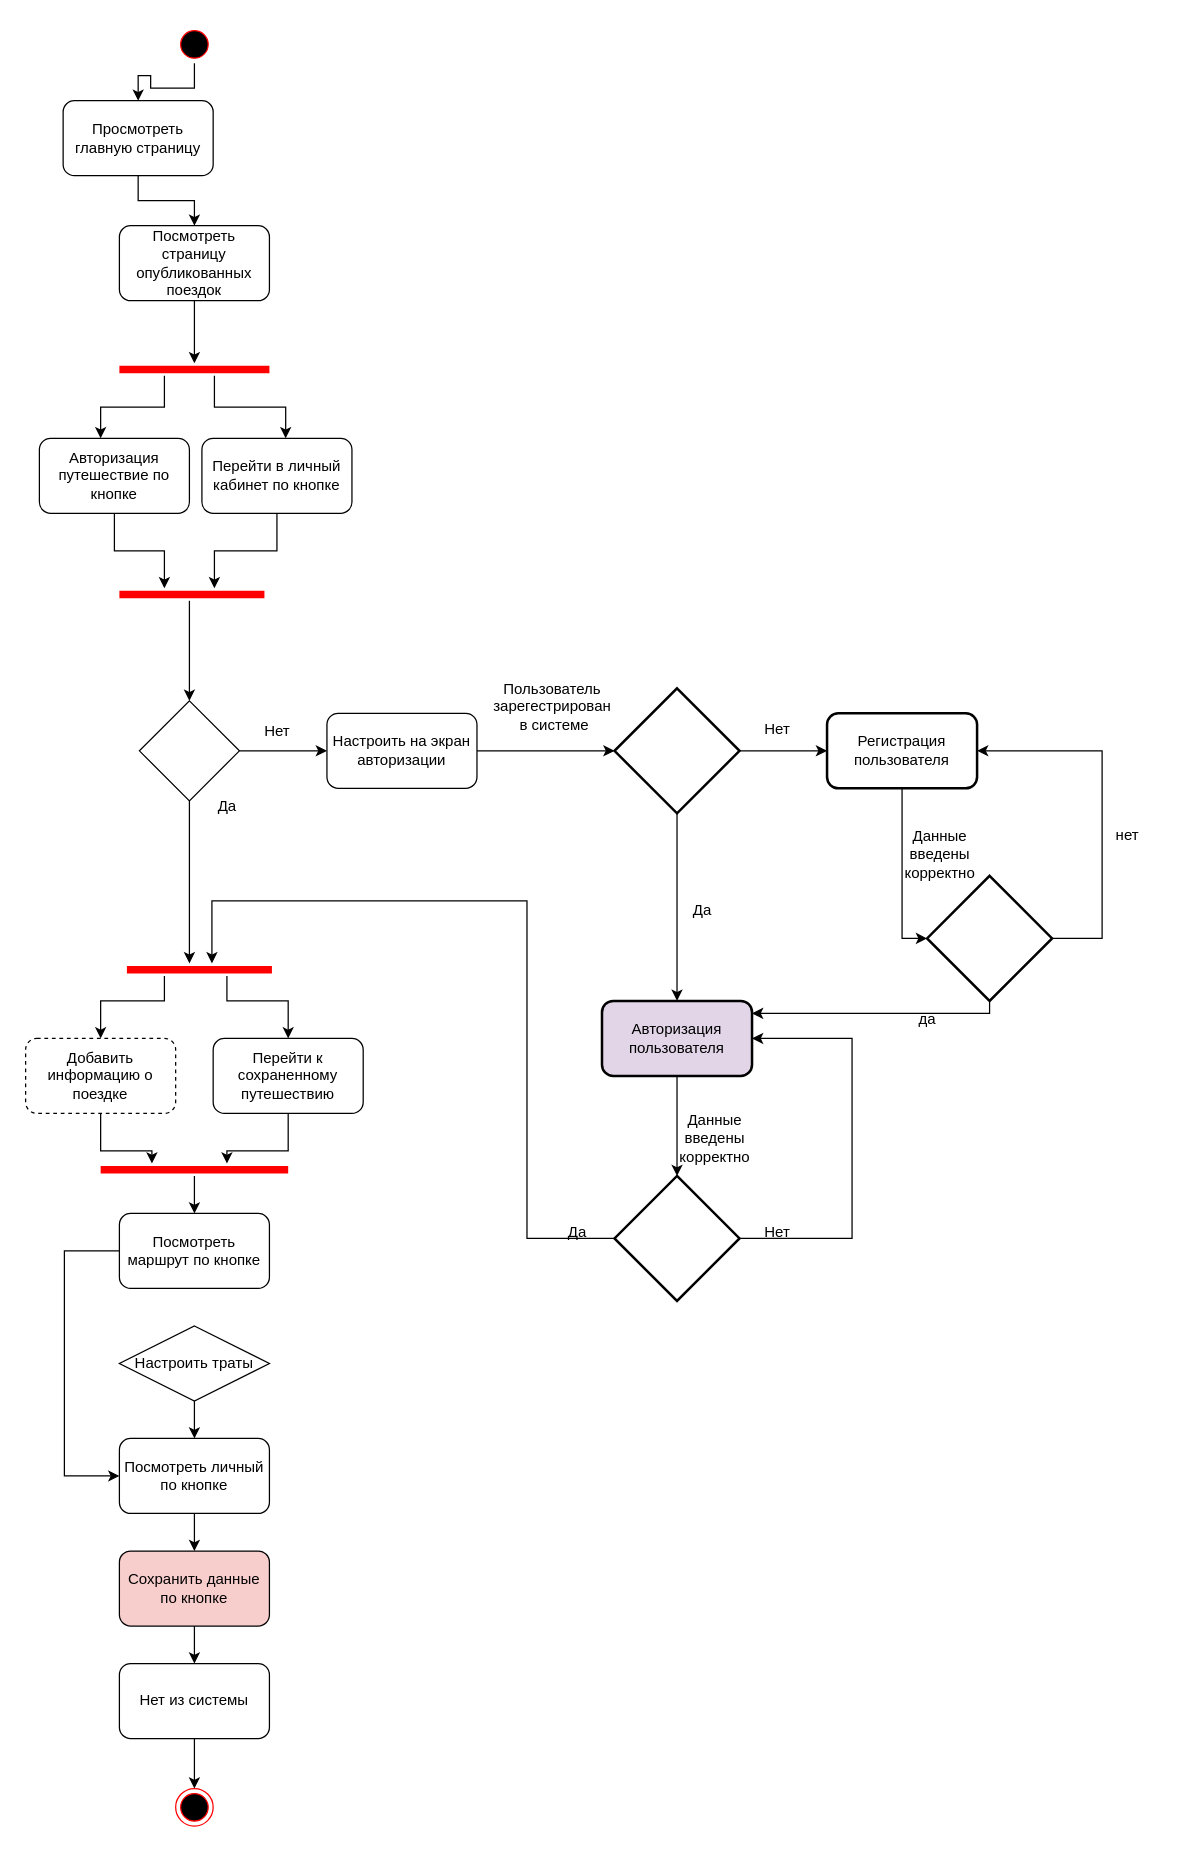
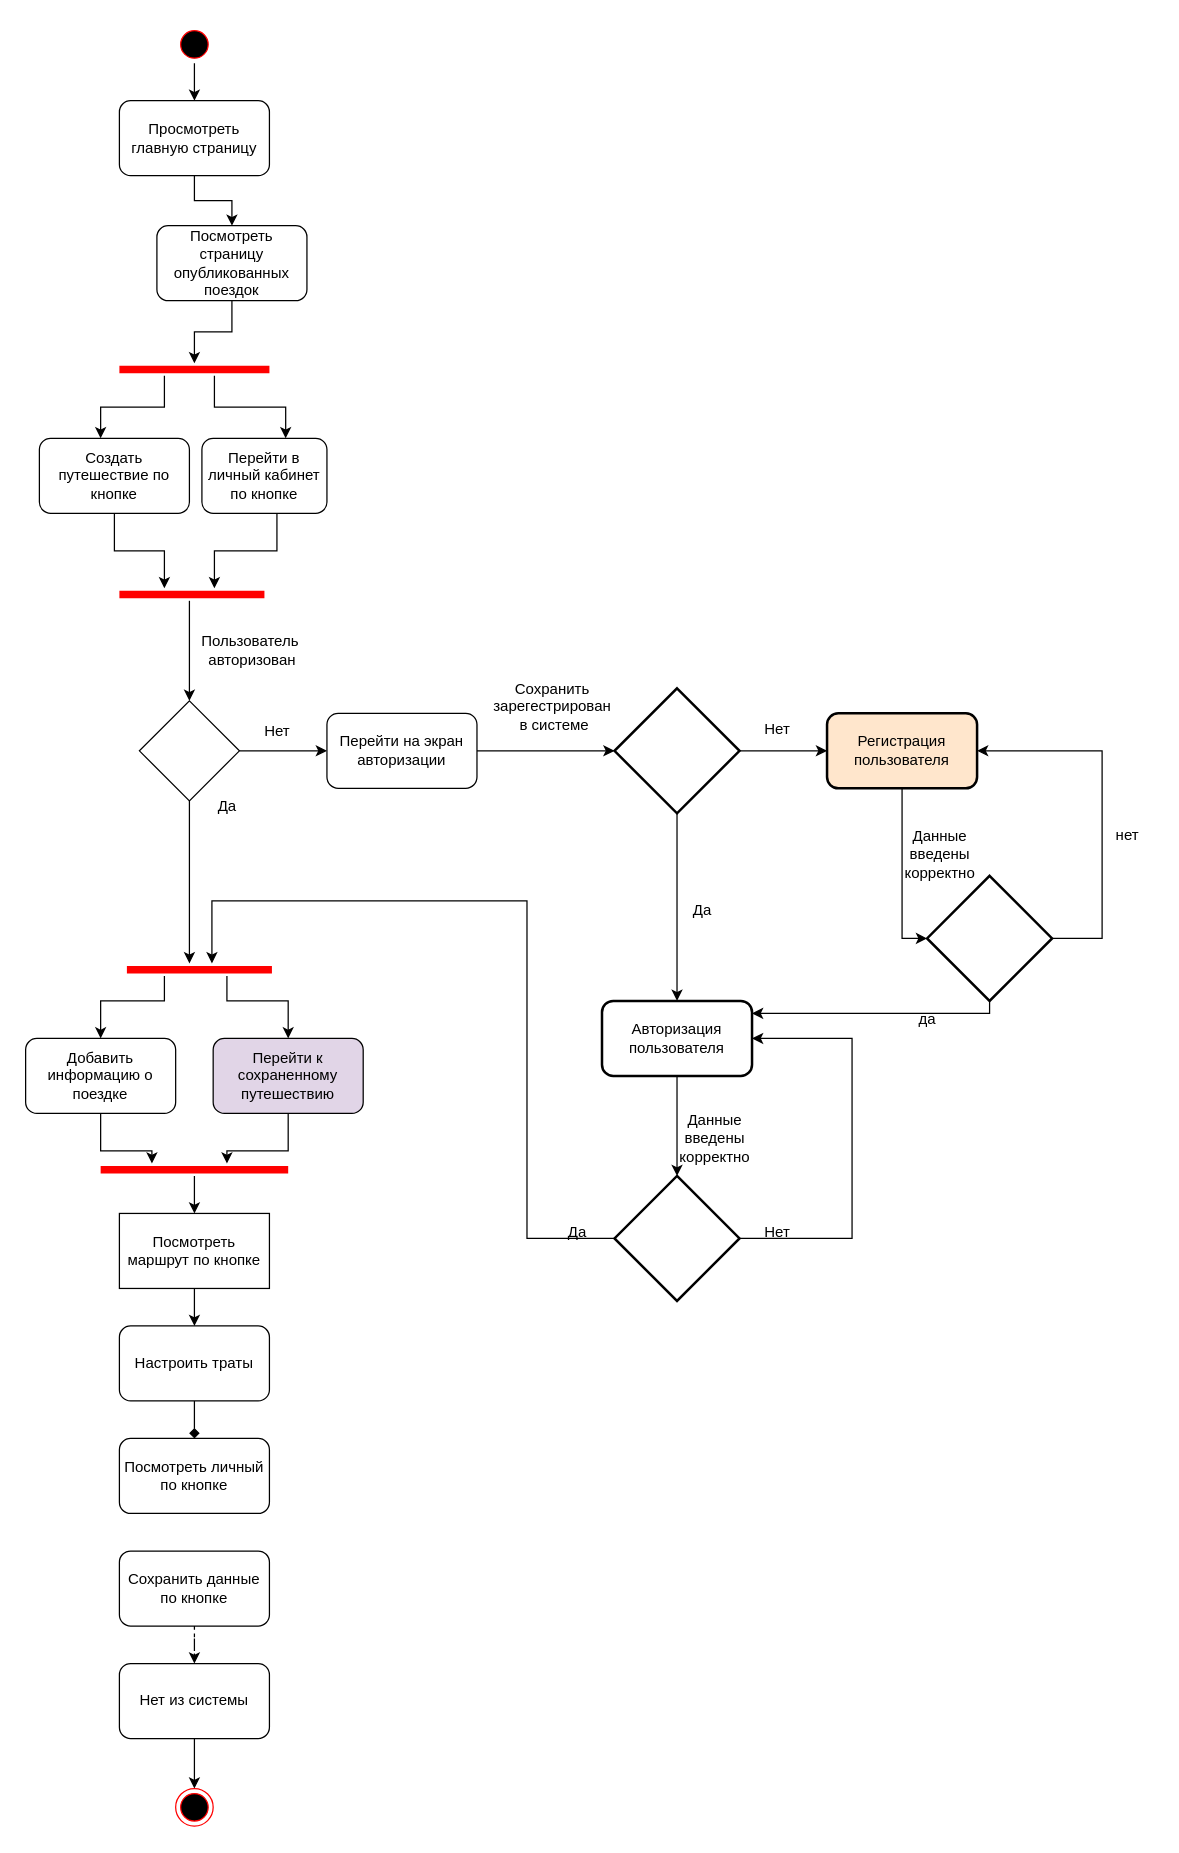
node "Просмотреть главную страницу": moved (138, 138) -> (194, 138)
node "Посмотреть страницу опубликованных поездок": moved (194, 263) -> (232, 263)
node "Авторизация путешествие по кнопке": label "Авторизация путешествие по кнопке" -> "Создать путешествие по кнопке"
node "Перейти в личный кабинет по кнопке": size 150x75 -> 125x75
node "Пользователь авторизован": added
node "Пользователь зарегестрирован в системе": label "Пользователь зарегестрирован в системе" -> "Сохранить зарегестрирован в системе"
node "Настроить на экран авторизации": label "Настроить на экран авторизации" -> "Перейти на экран авторизации"
node "Регистрация пользователя": fillcolor #ffffff -> #ffe6cc
node "Авторизация пользователя": fillcolor #e1d5e7 -> #ffffff
node "Добавить информацию о поездке": style dashed -> solid
node "Перейти к сохраненному путешествию": fillcolor #ffffff -> #e1d5e7
node "Посмотреть маршрут по кнопке": shape rounded rectangle -> rectangle
edge "Посмотреть маршрут по кнопке" -> "Настроить траты": added
edge "Посмотреть маршрут по кнопке" -> "Посмотреть личный по кнопке": removed
node "Настроить траты": shape diamond -> rounded rectangle
edge "Настроить траты" -> "Посмотреть личный по кнопке": arrowhead classic -> diamond
edge "Посмотреть личный по кнопке" -> "Сохранить данные по кнопке": removed
node "Сохранить данные по кнопке": fillcolor #f8cecc -> #ffffff
edge "Сохранить данные по кнопке" -> "Нет из системы": style solid -> dashed
